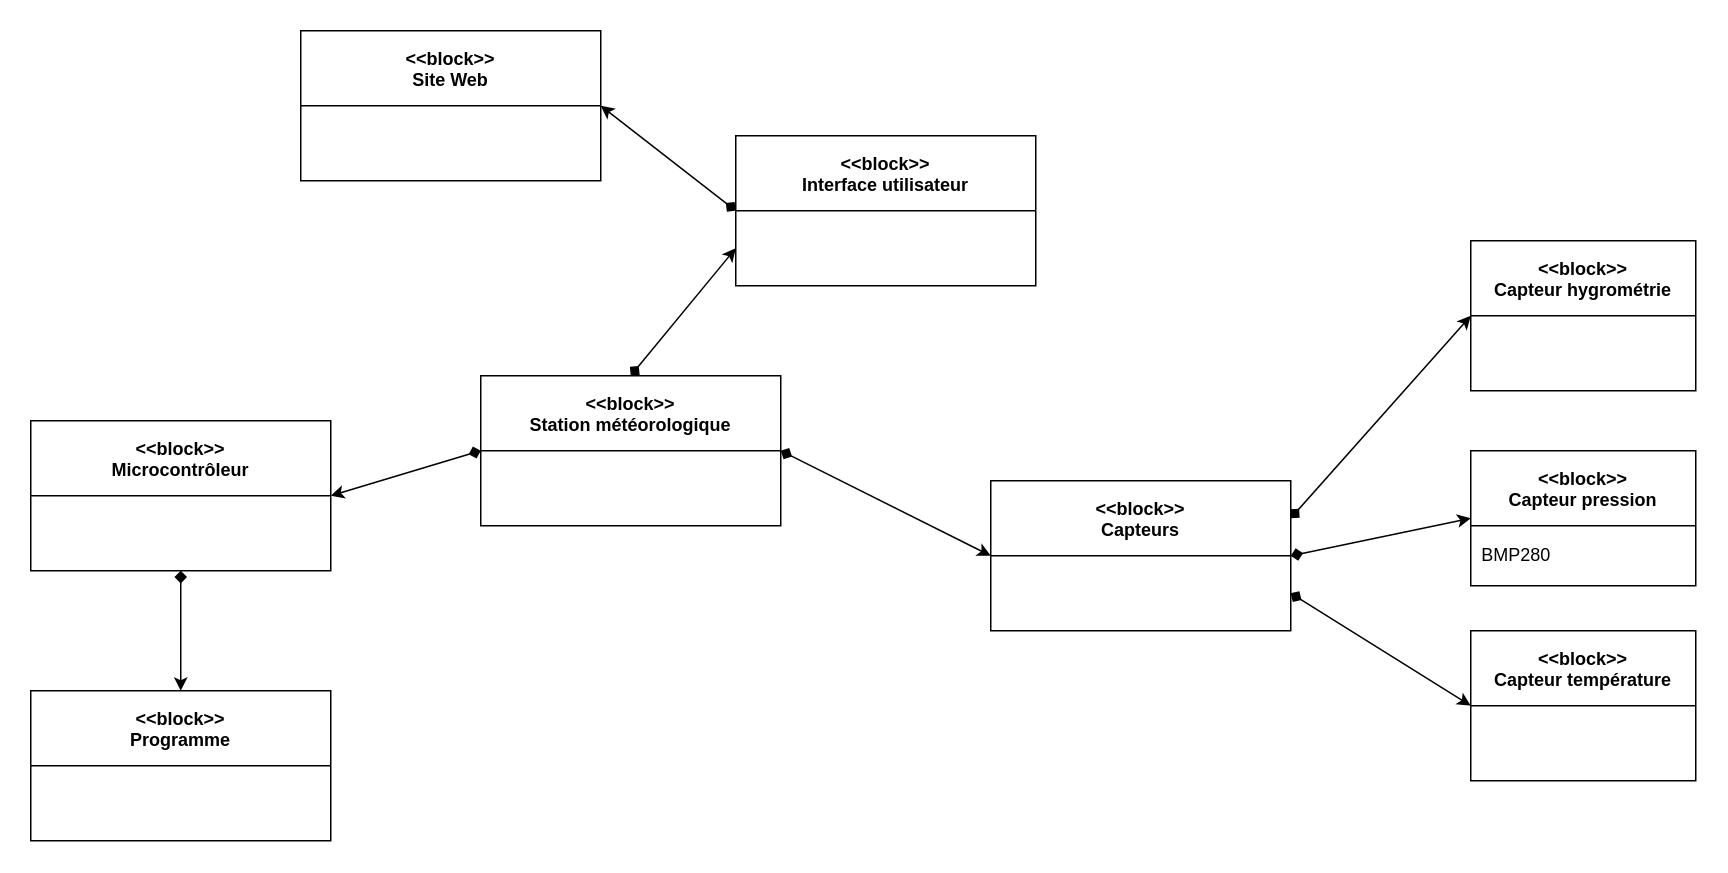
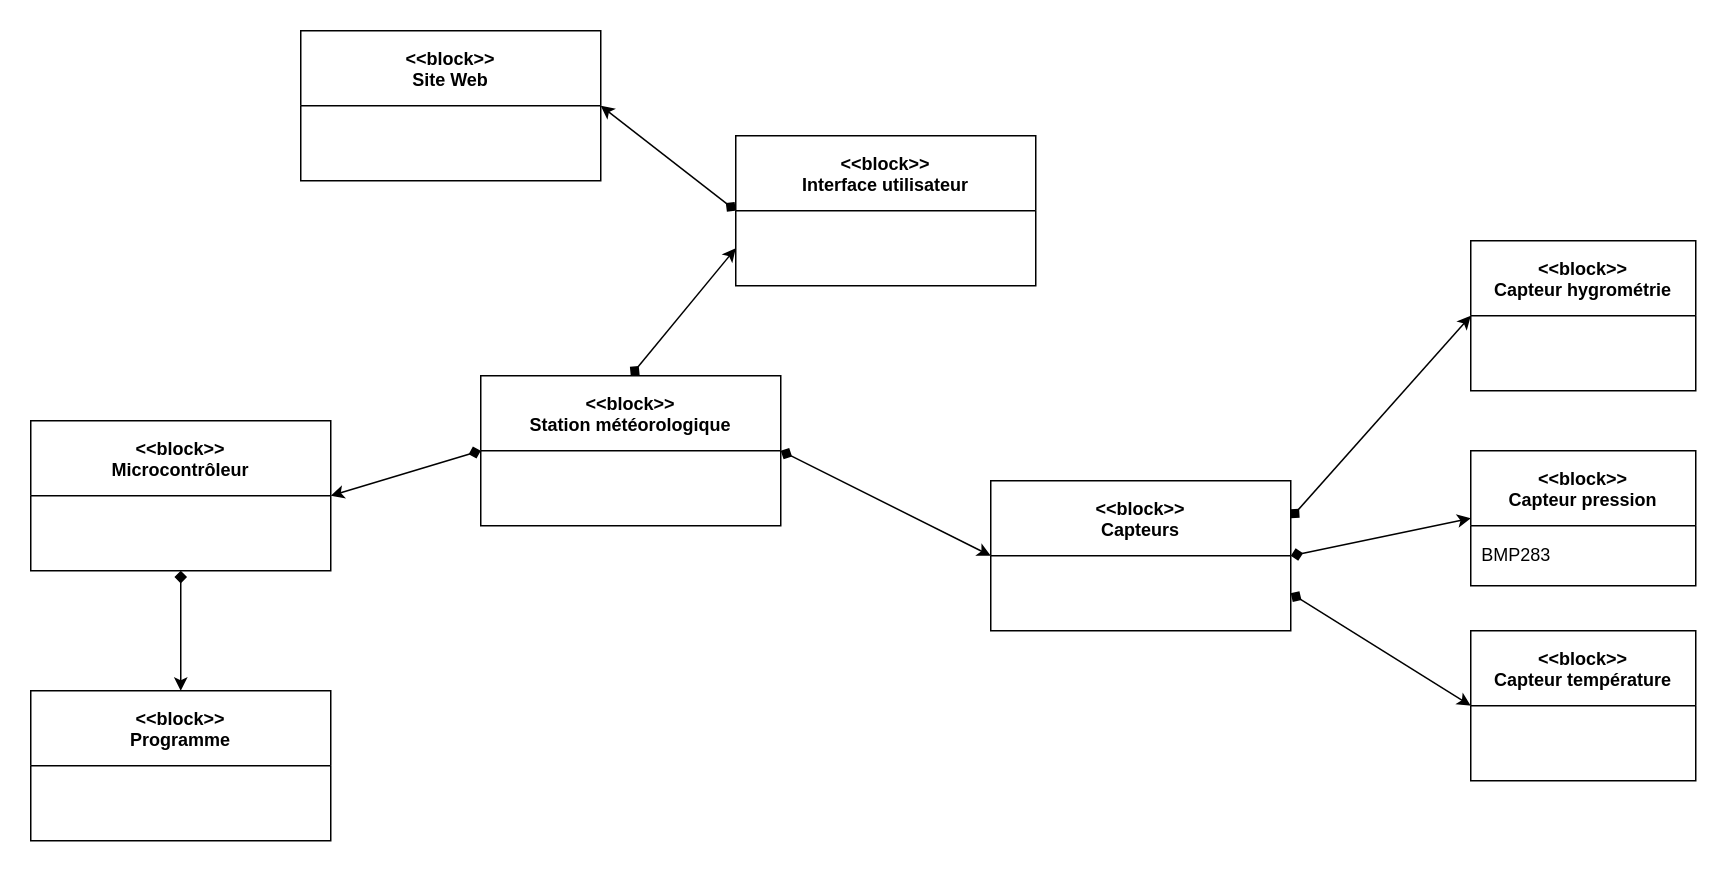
node "BMP280": label "BMP280" -> "BMP283"
